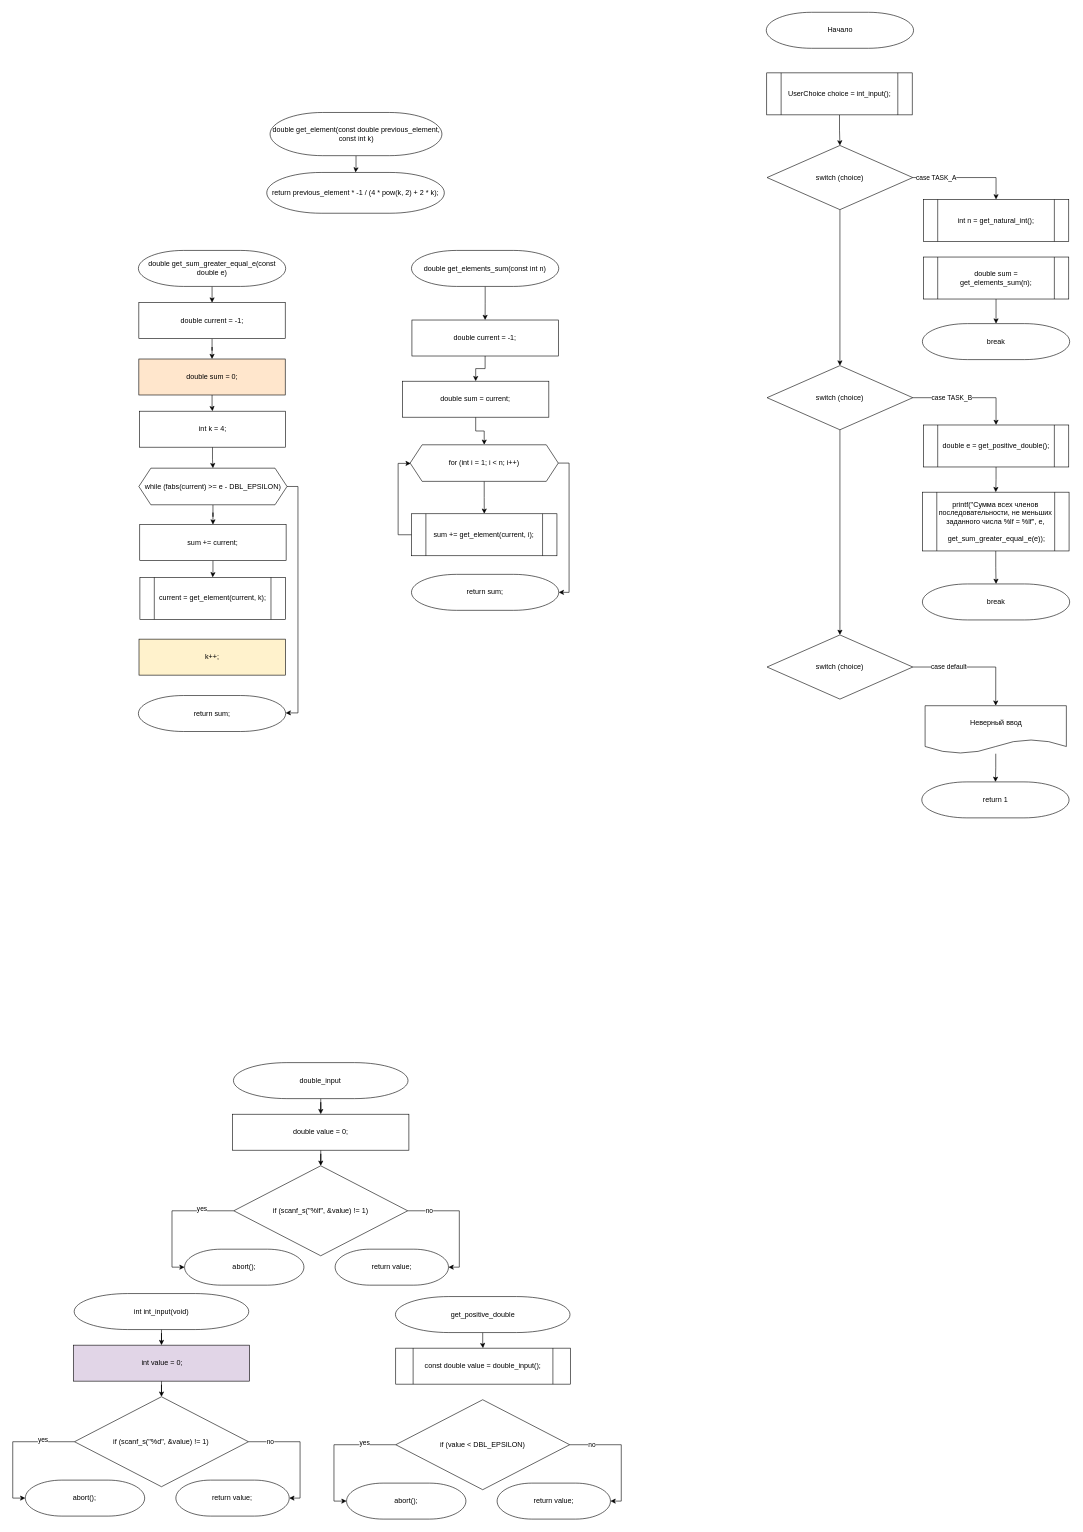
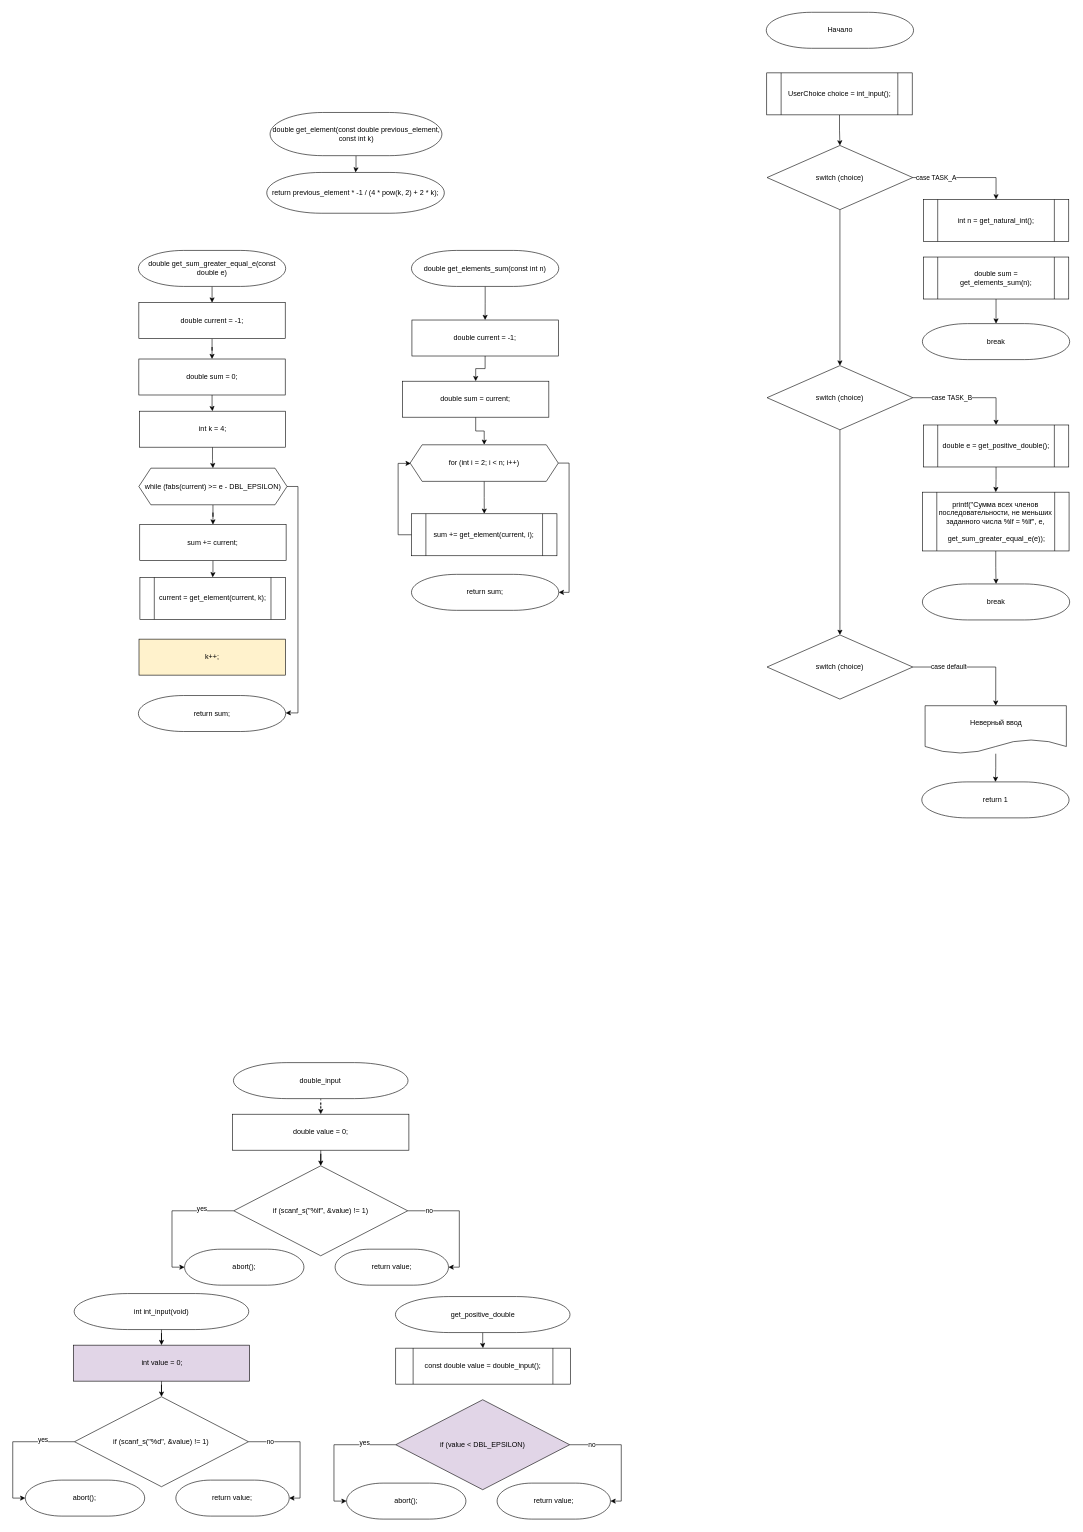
node "double sum = 0;": fillcolor #ffe6cc -> #ffffff
node "for (int i = 1; i < n; i++)": label "for (int i = 1; i < n; i++)" -> "for (int i = 2; i < n; i++)"
edge "double_input" -> "double value = 0;": style solid -> dashed
node "if (value < DBL_EPSILON)": fillcolor #ffffff -> #e1d5e7
